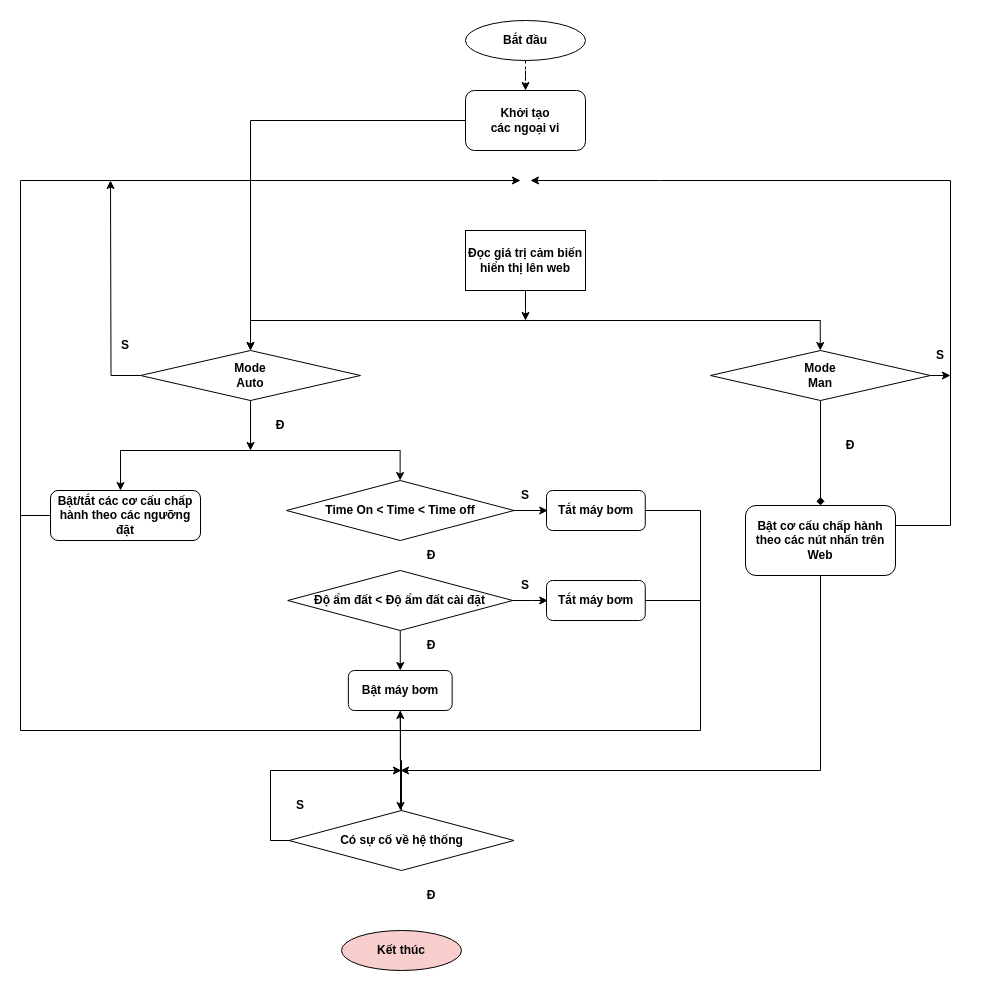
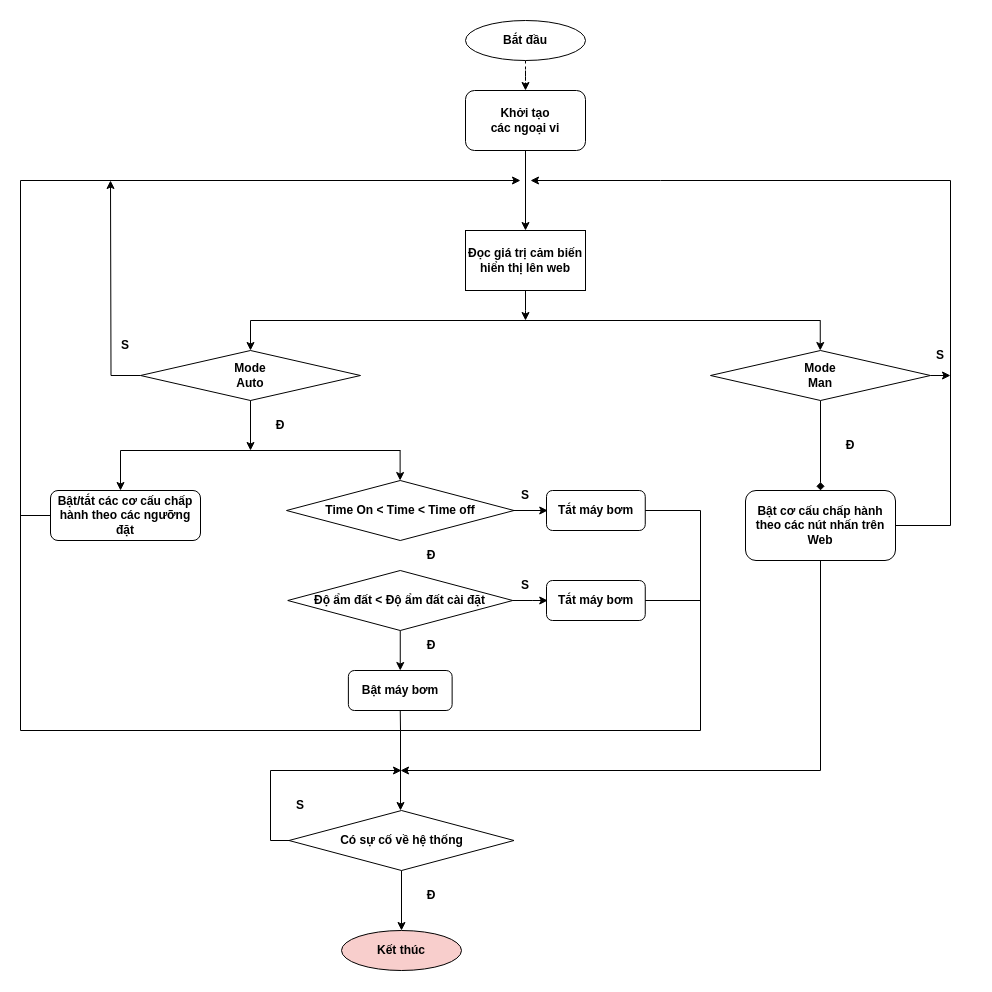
edge "Khởi tạo các ngoại vi" -> "Mode Auto": now "Khởi tạo các ngoại vi" -> "Đọc giá trị cảm biến hiển thị lên web"
node "Bật cơ cấu chấp hành theo các nút nhấn trên Web": moved (821, 541) -> (821, 526)
edge "Có sự cố về hệ thống" -> "Bật máy bơm": now "Có sự cố về hệ thống" -> "Kết thúc"
